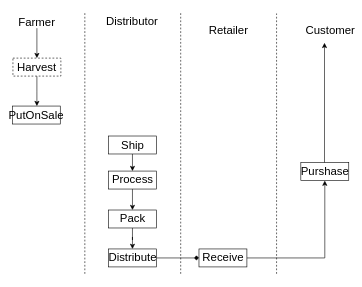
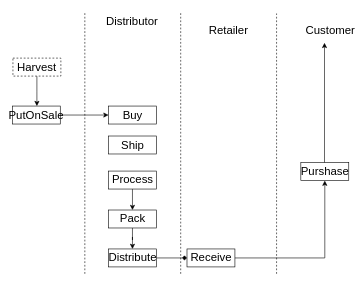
node "Farmer": removed
edge "Farmer" -> "Harvest": removed
edge "PutOnSale" -> "Buy": added
node "Buy": added
edge "Ship" -> "Process": removed
node "Receive": moved (223, 258) -> (211, 258)
